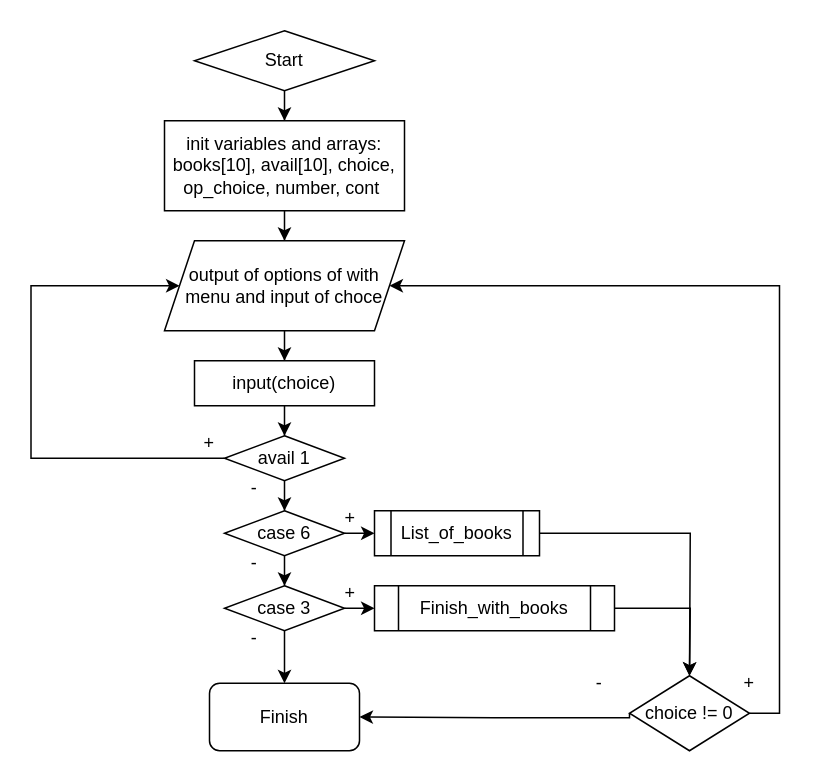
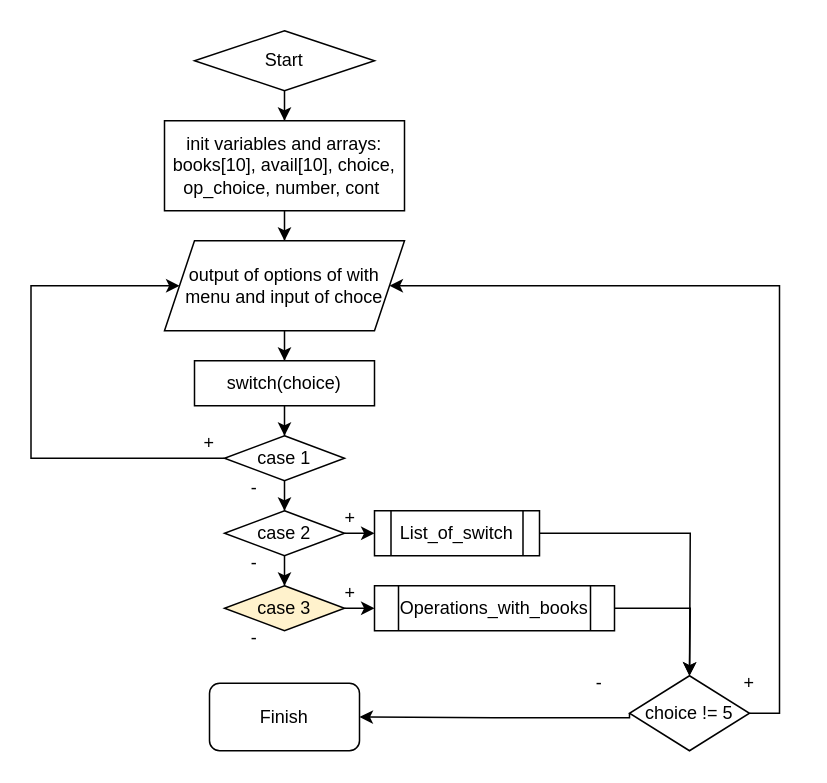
node "input(choice)": label "input(choice)" -> "switch(choice)"
node "avail 1": label "avail 1" -> "case 1"
node "case 6": label "case 6" -> "case 2"
node "List_of_books": label "List_of_books" -> "List_of_switch"
node "case 3": fillcolor #ffffff -> #fff2cc
node "Finish_with_books": label "Finish_with_books" -> "Operations_with_books"
edge "case 3" -> "Finish": removed
node "choice != 0": label "choice != 0" -> "choice != 5"
